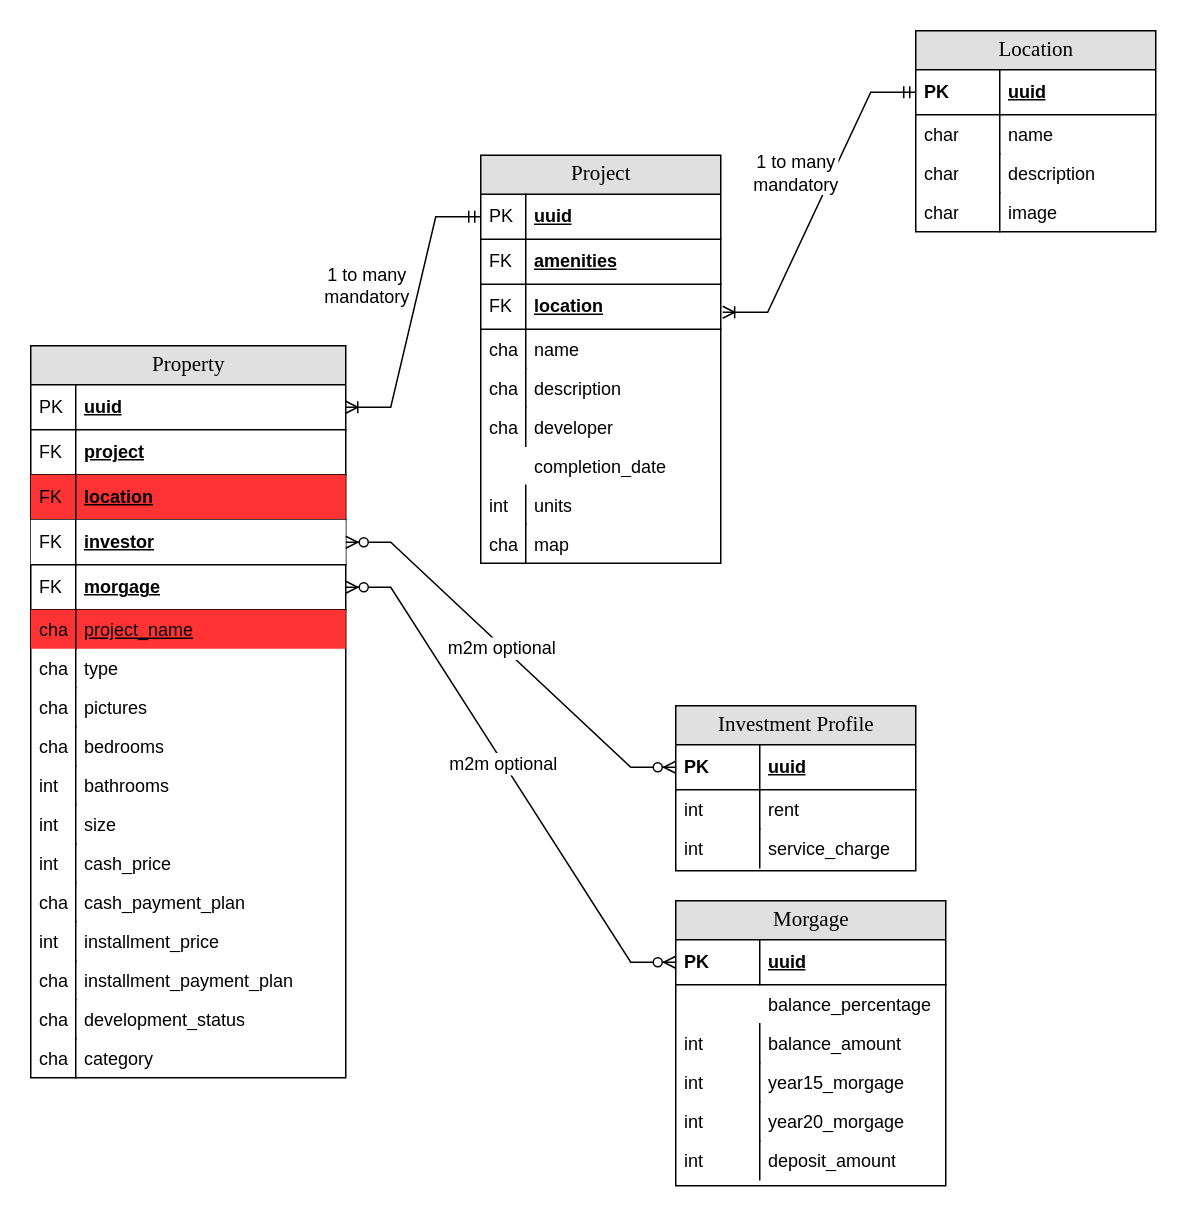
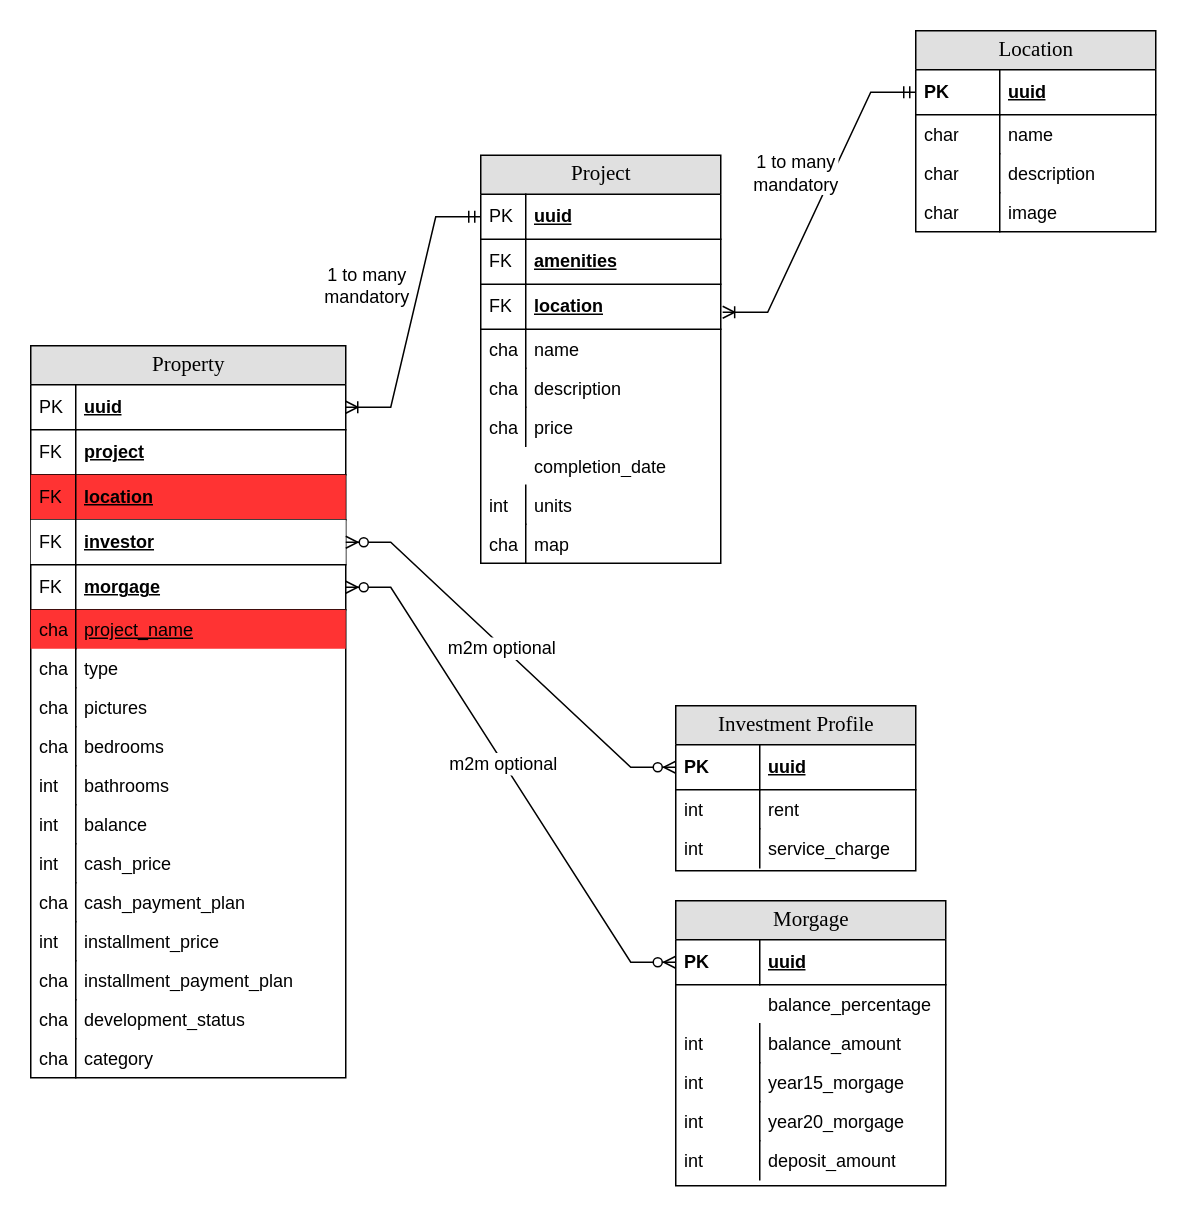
node "developer": label "developer" -> "price"
node "size": label "size" -> "balance"
